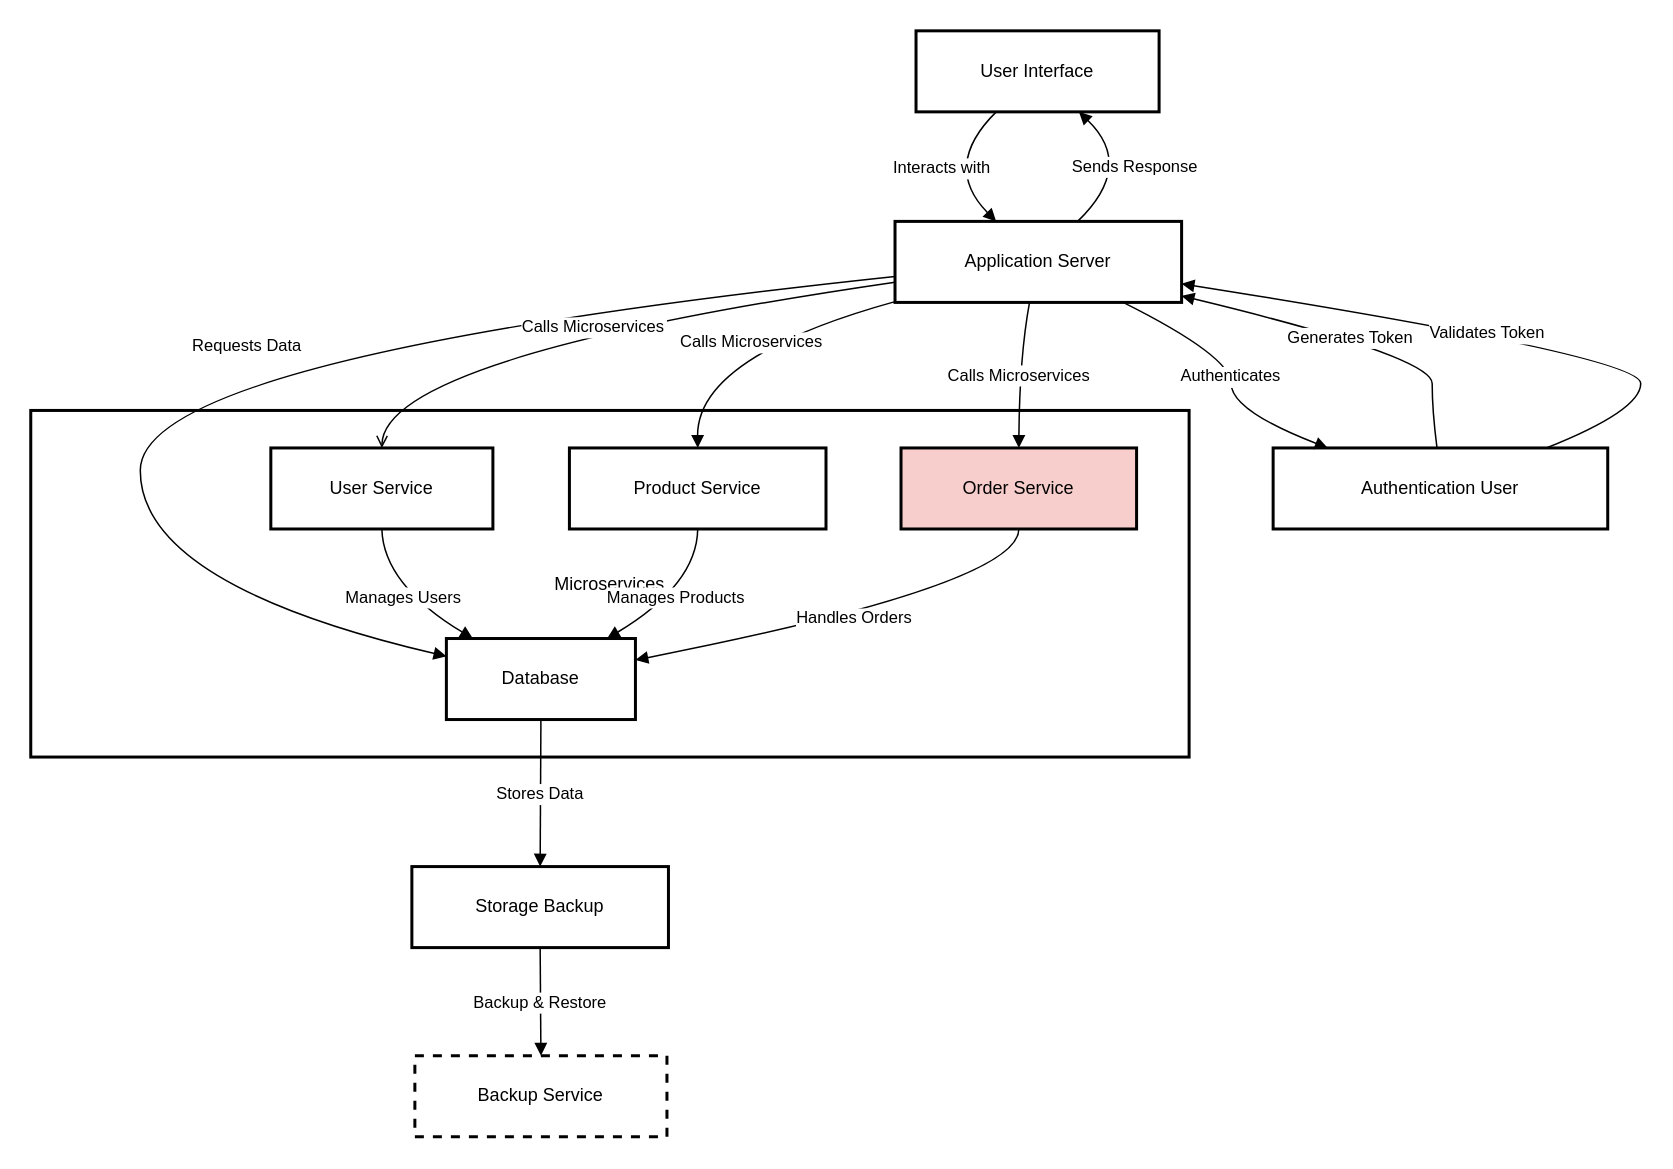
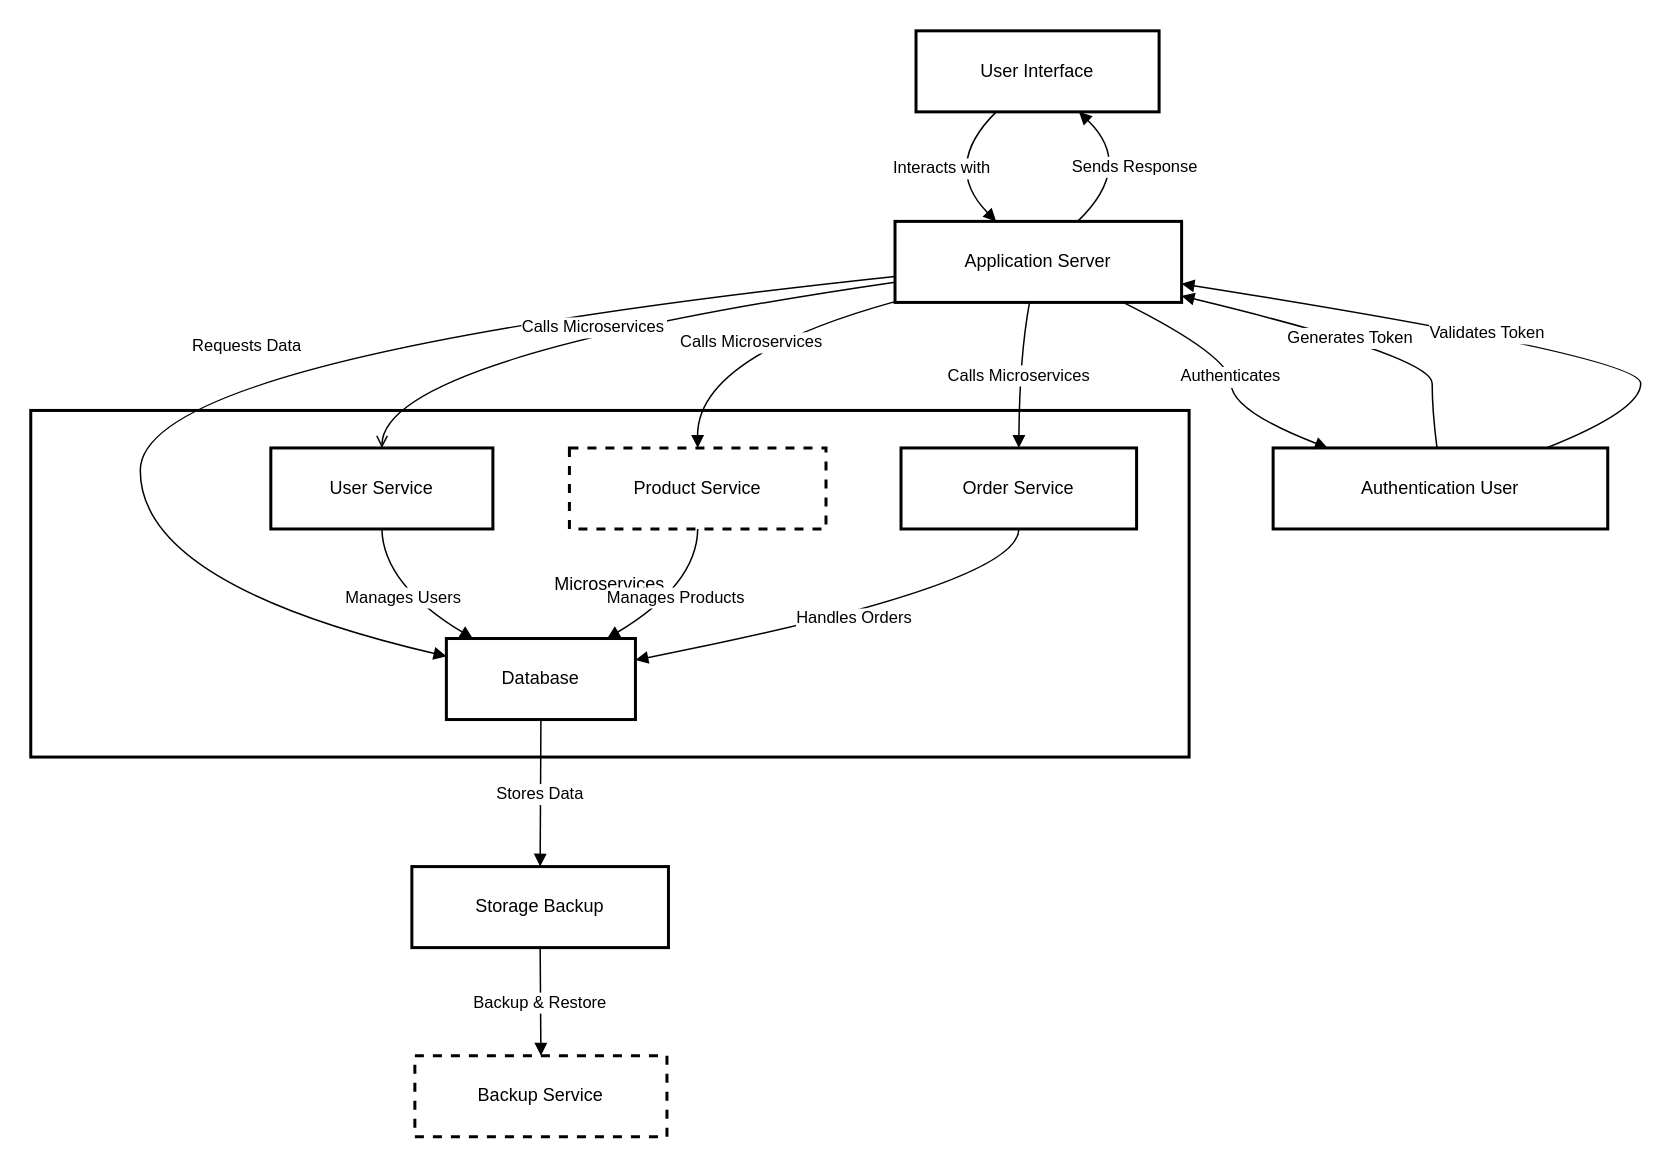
node "Product Service": style solid -> dashed
node "Order Service": fillcolor #f8cecc -> #ffffff
